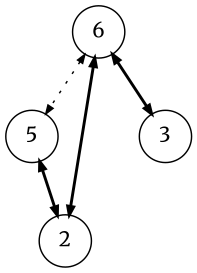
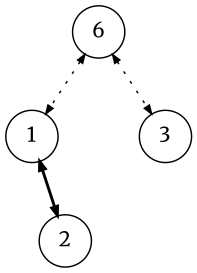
edge "6" -- "3": style bold -> dotted
node "5": label "5" -> "1"
edge "6" -- "2": removed
